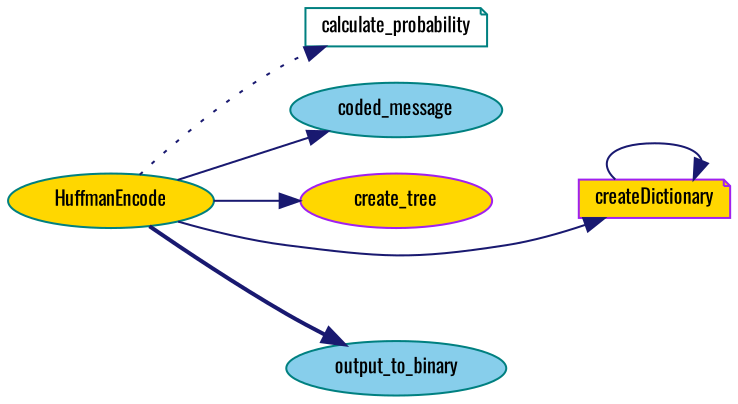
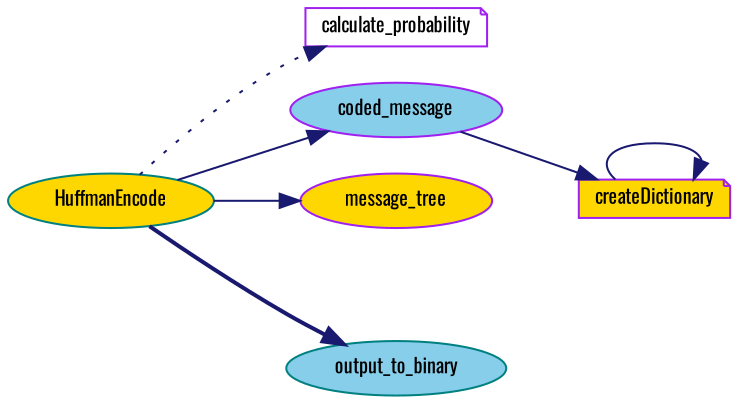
node "calculate_probability": color teal -> purple
node "coded_message": color teal -> purple
node "create_tree": label "create_tree" -> "message_tree"
edge "HuffmanEncode" -> "createDictionary": now "coded_message" -> "createDictionary"
